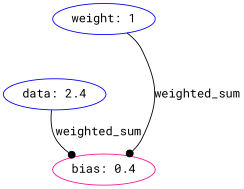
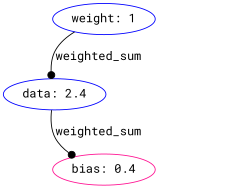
edge "weight: 1" -> "bias: 0.4": now "weight: 1" -> "data: 2.4"
